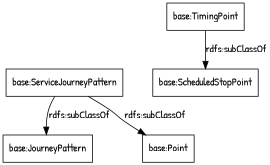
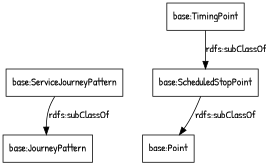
edge "base:ServiceJourneyPattern" -> "base:Point": now "base:ScheduledStopPoint" -> "base:Point"
